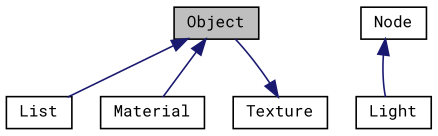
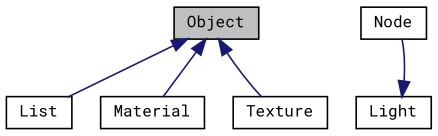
edge "Object" -> "Texture": reversed
edge "Light" -> "Node": reversed
